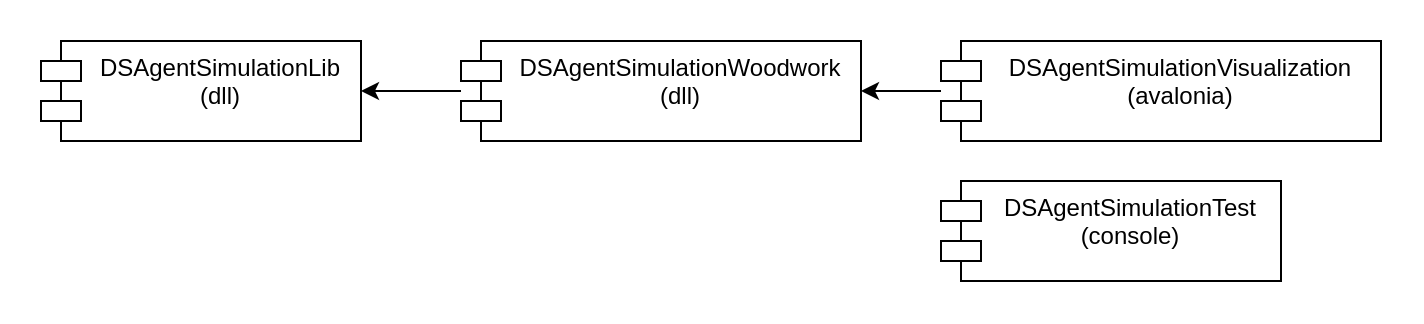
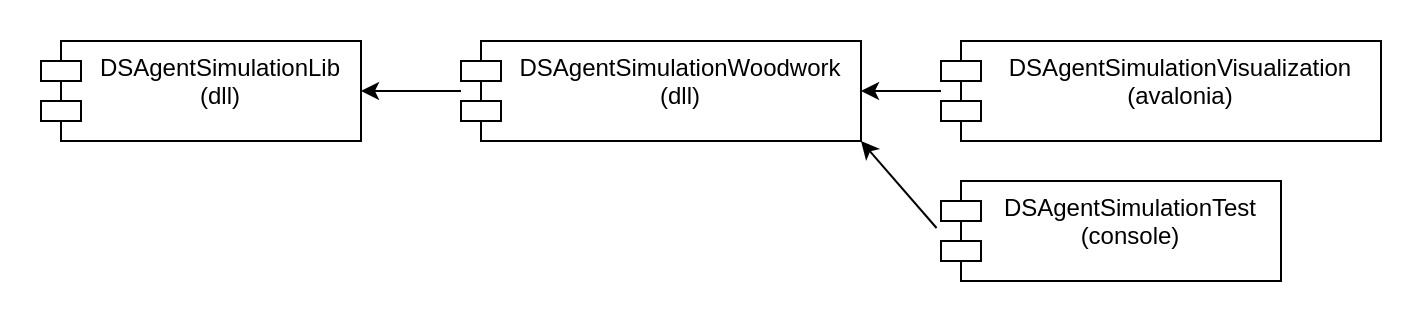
edge "DSAgentSimulationTest (console)" -> "DSAgentSimulationWoodwork (dll)": added
